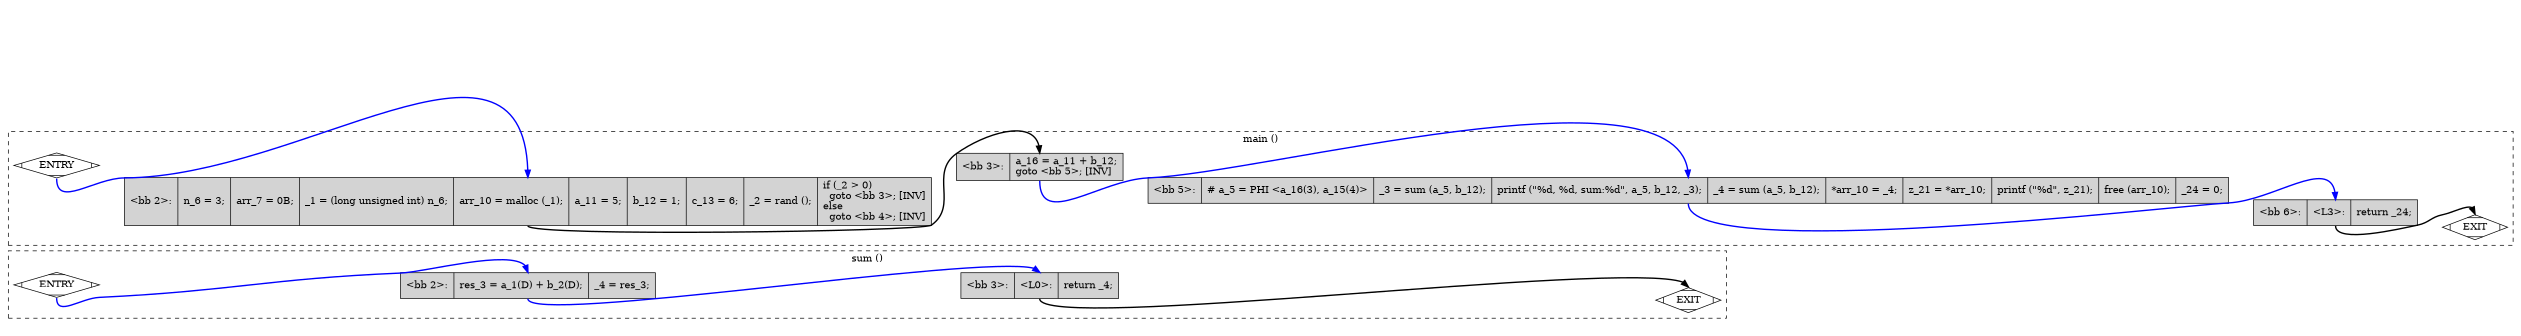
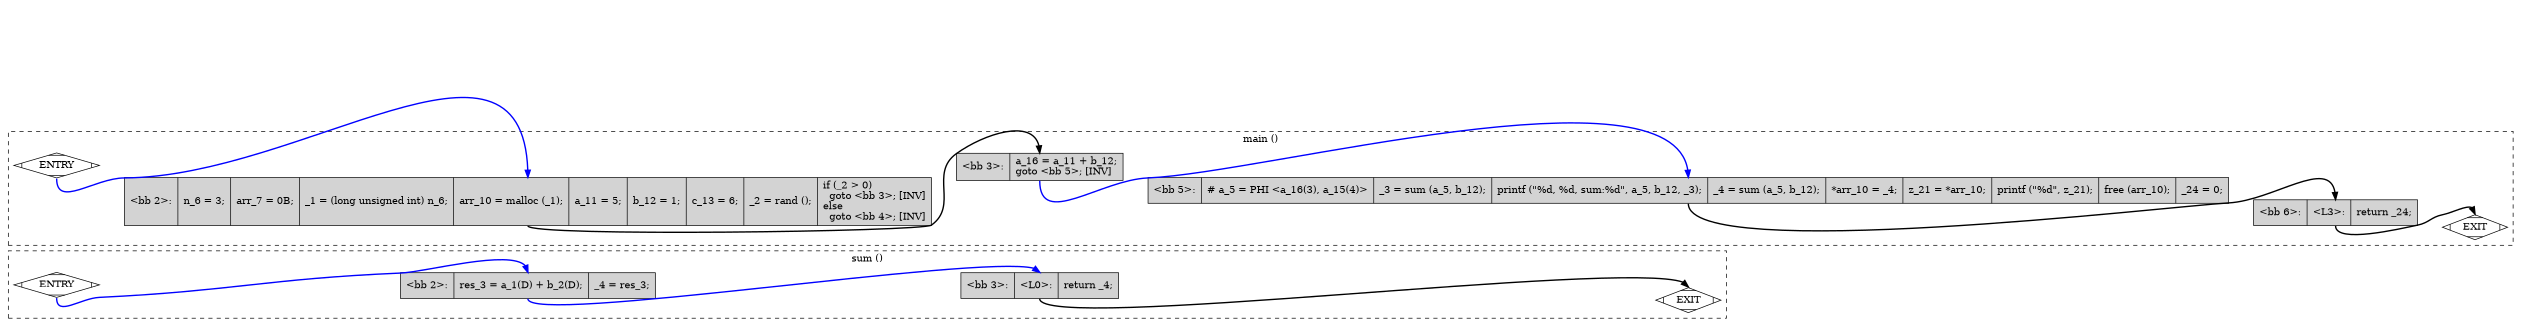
edge "<bb 5>:" -> "<bb 6>:": color blue -> black
